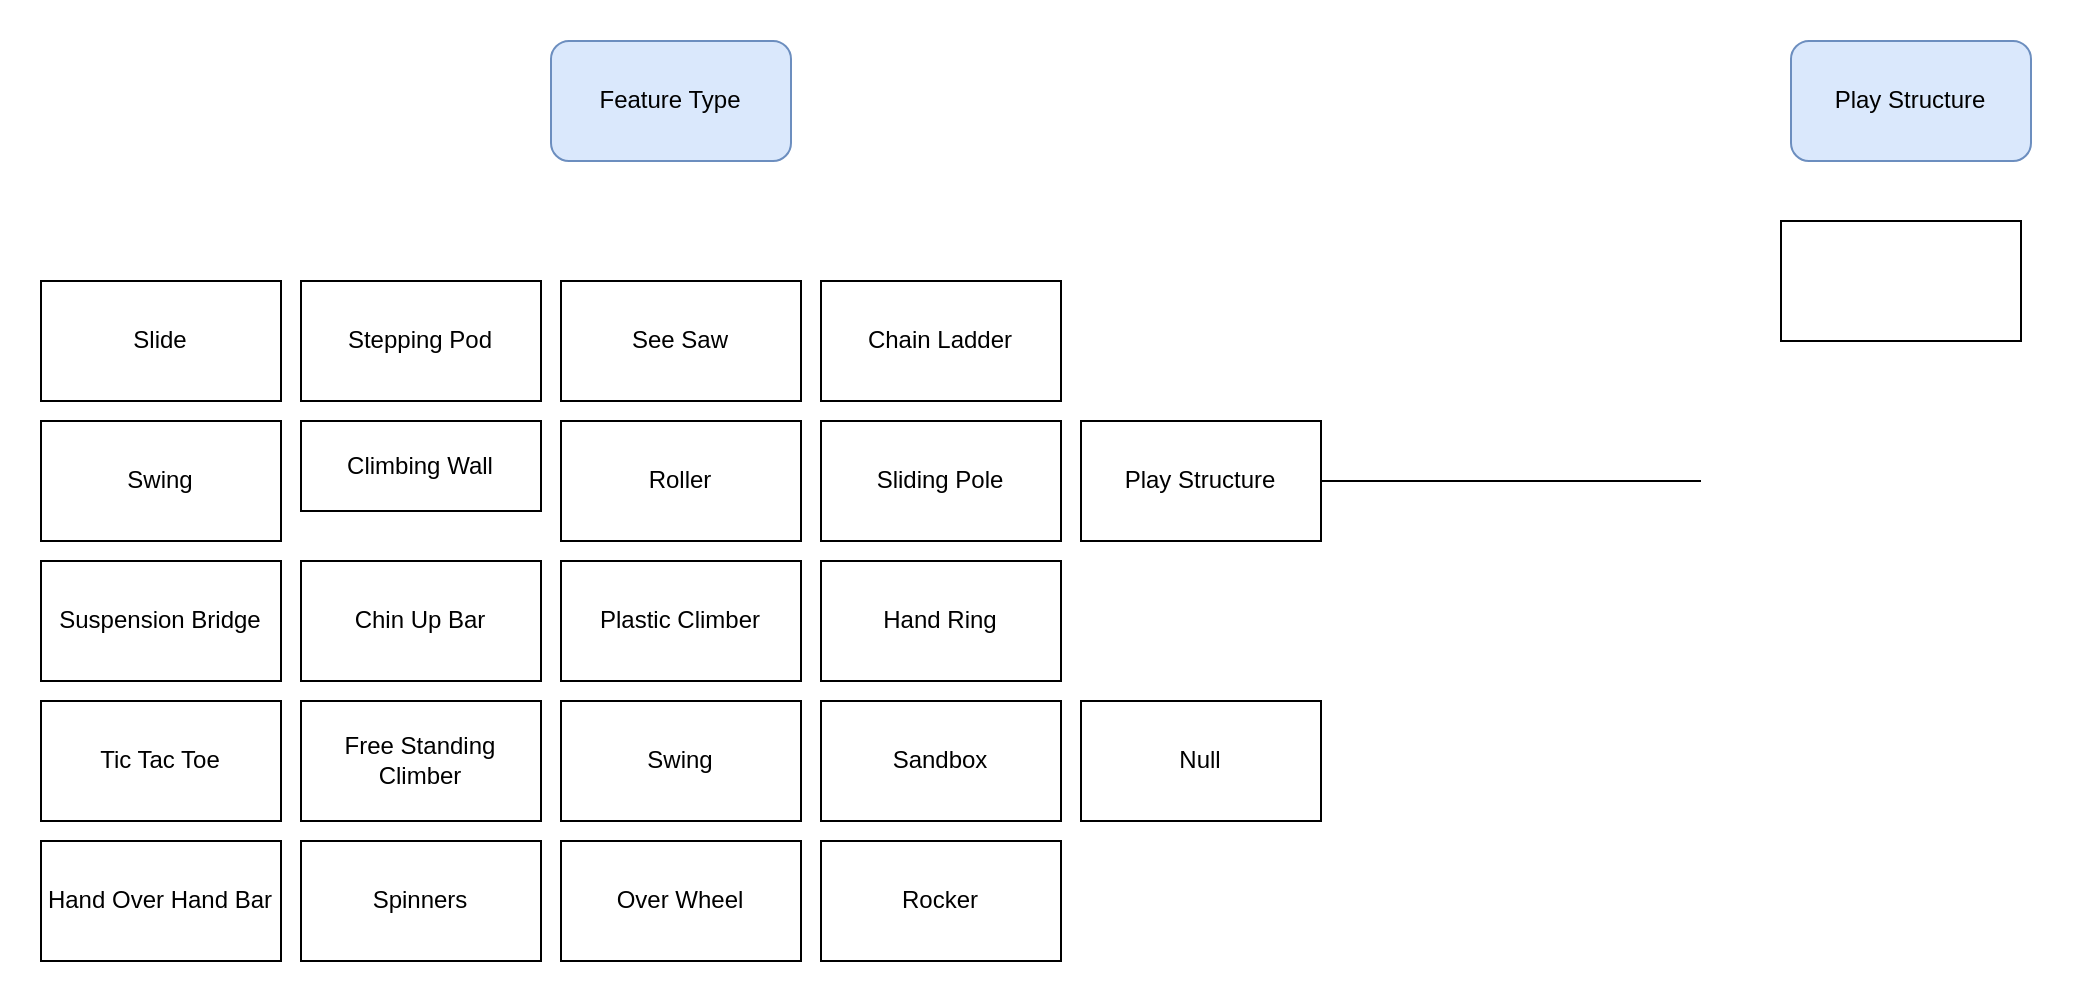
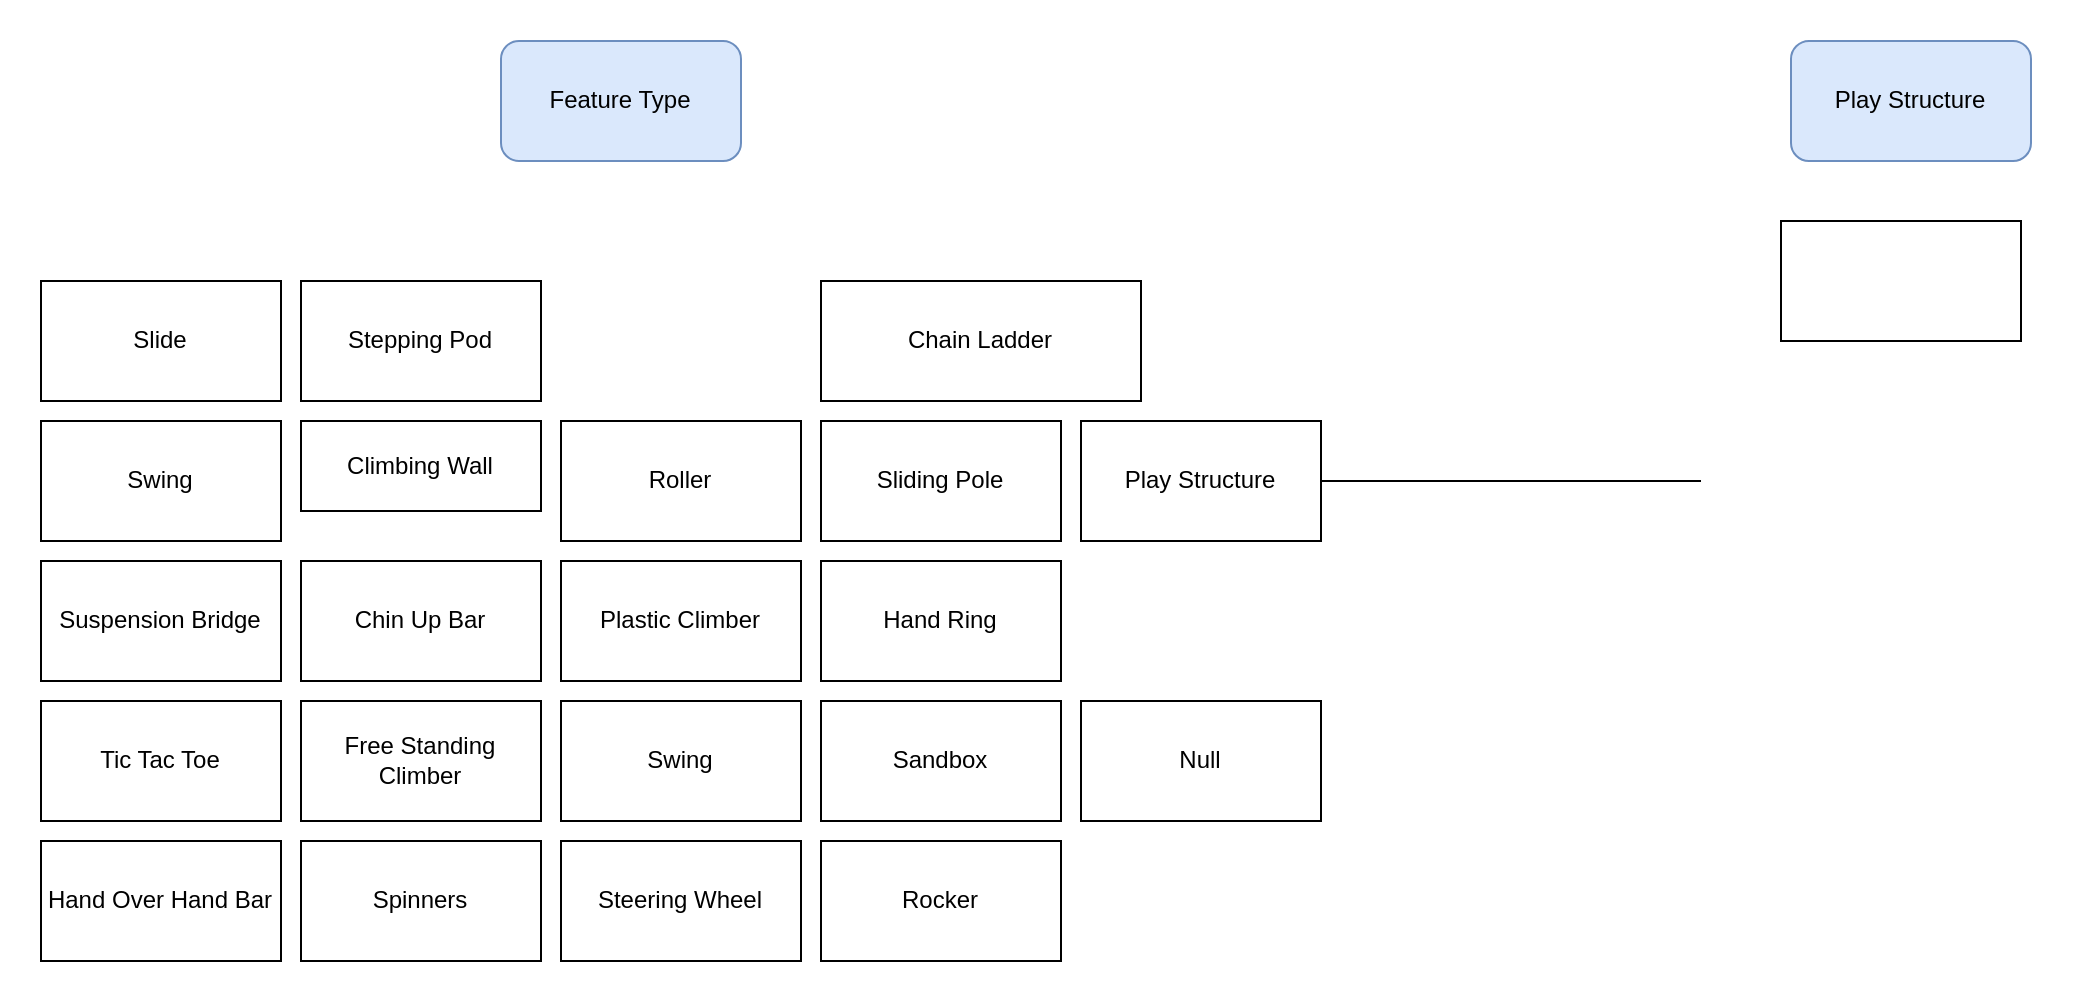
node "Feature Type": moved (671, 101) -> (621, 101)
node "See Saw": removed
node "Chain Ladder": size 240x120 -> 320x120
node "Over Wheel": label "Over Wheel" -> "Steering Wheel"
